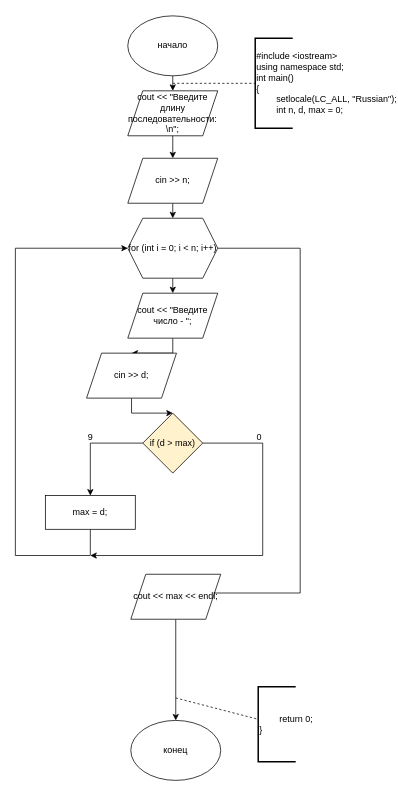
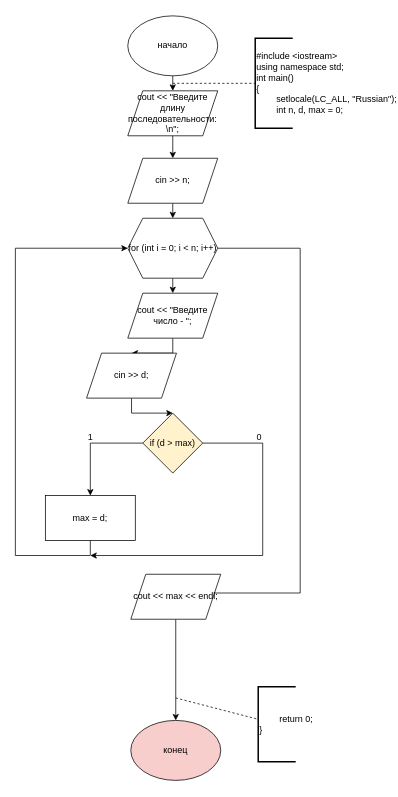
node "9": label "9" -> "1"
node "max = d;": size 90x34 -> 90x45
node "конец": fillcolor #ffffff -> #f8cecc
